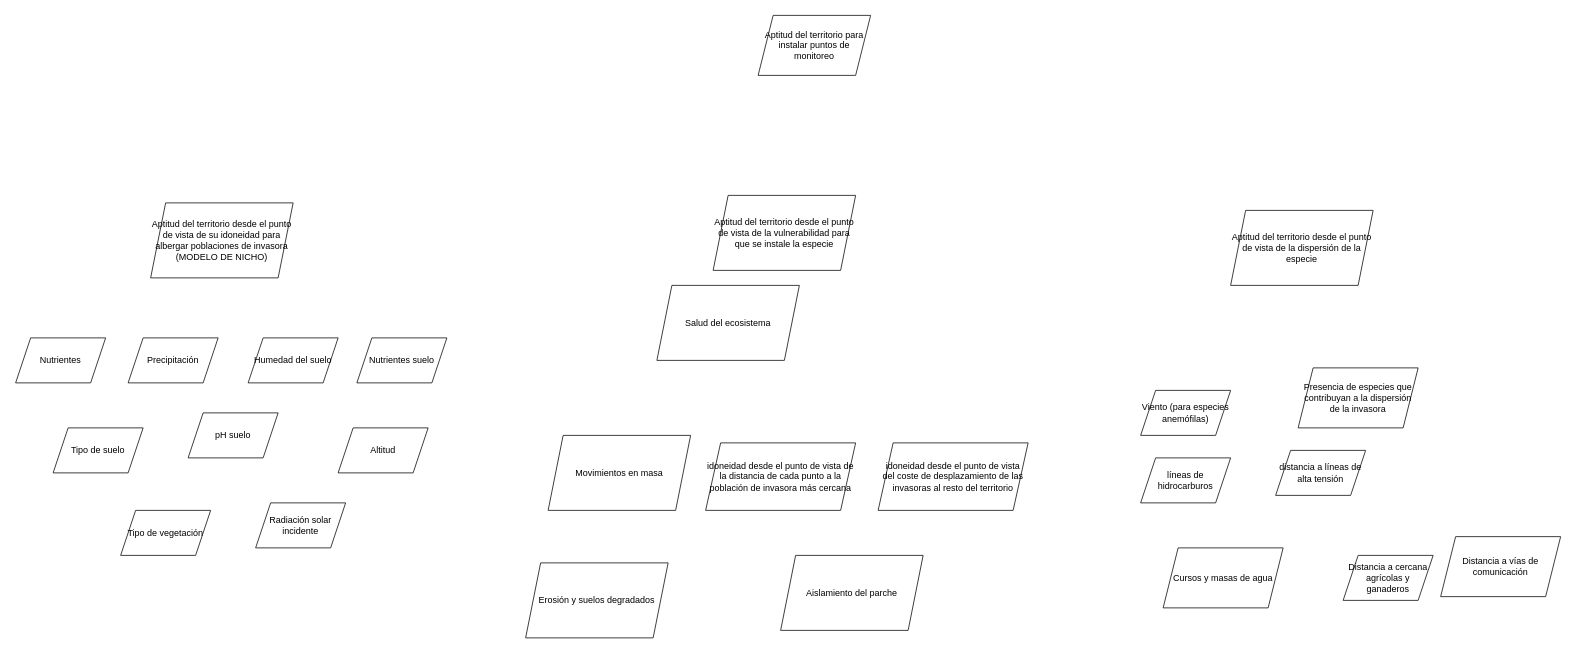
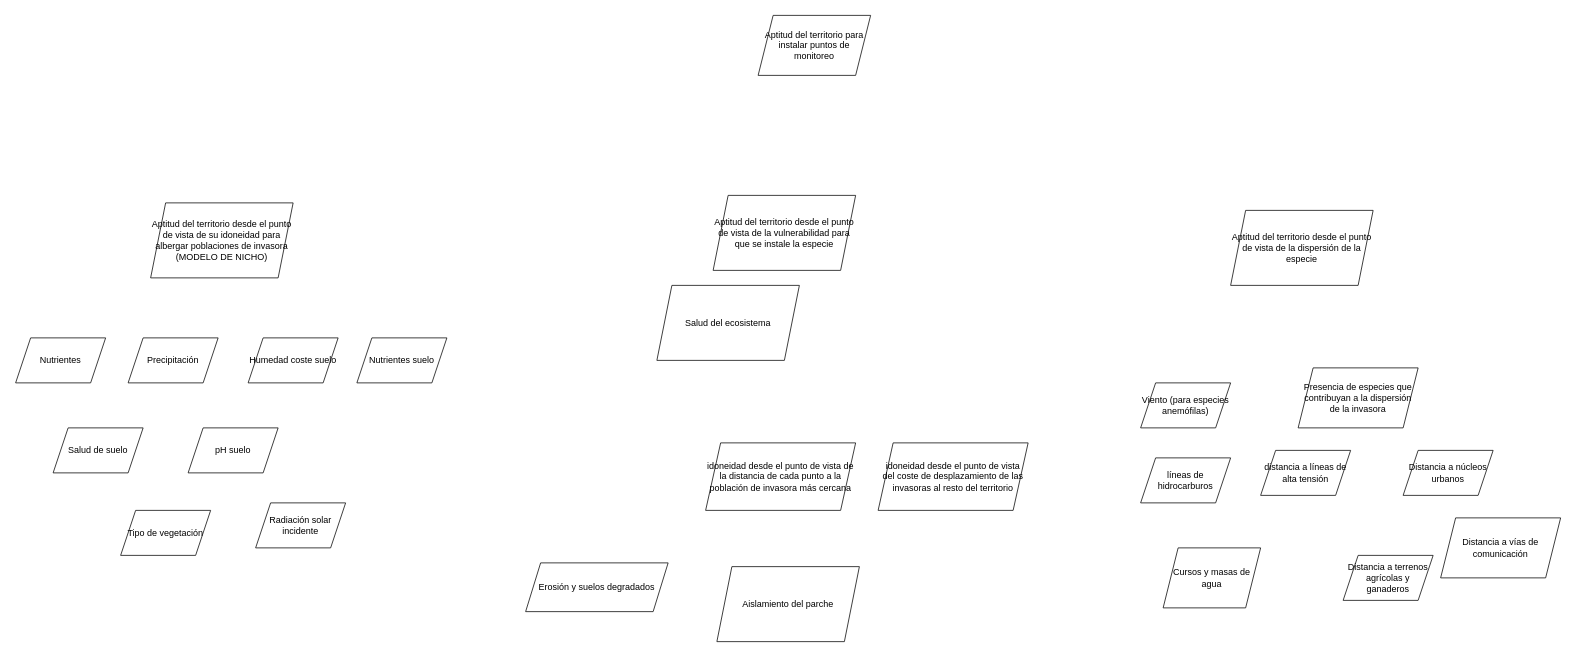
node "Humedad del suelo": label "Humedad del suelo" -> "Humedad coste suelo"
node "Viento (para especies anemófilas)": moved (1185, 413) -> (1185, 405)
node "pH suelo": moved (233, 435) -> (233, 450)
node "Tipo de suelo": label "Tipo de suelo" -> "Salud de suelo"
node "Altitud": removed
node "Movimientos en masa": removed
node "distancia a líneas de alta tensión": moved (1320, 473) -> (1305, 473)
node "Distancia a núcleos urbanos": added
node "Distancia a vías de comunicación": moved (1500, 567) -> (1500, 548)
node "Cursos y masas de agua": size 120x60 -> 98x60
node "Distancia a cercana agrícolas y ganaderos": label "Distancia a cercana agrícolas y ganaderos" -> "Distancia a terrenos agrícolas y ganaderos"
node "Aislamiento del parche": moved (852, 593) -> (788, 604)
node "Erosión y suelos degradados": size 143x75 -> 143x49
